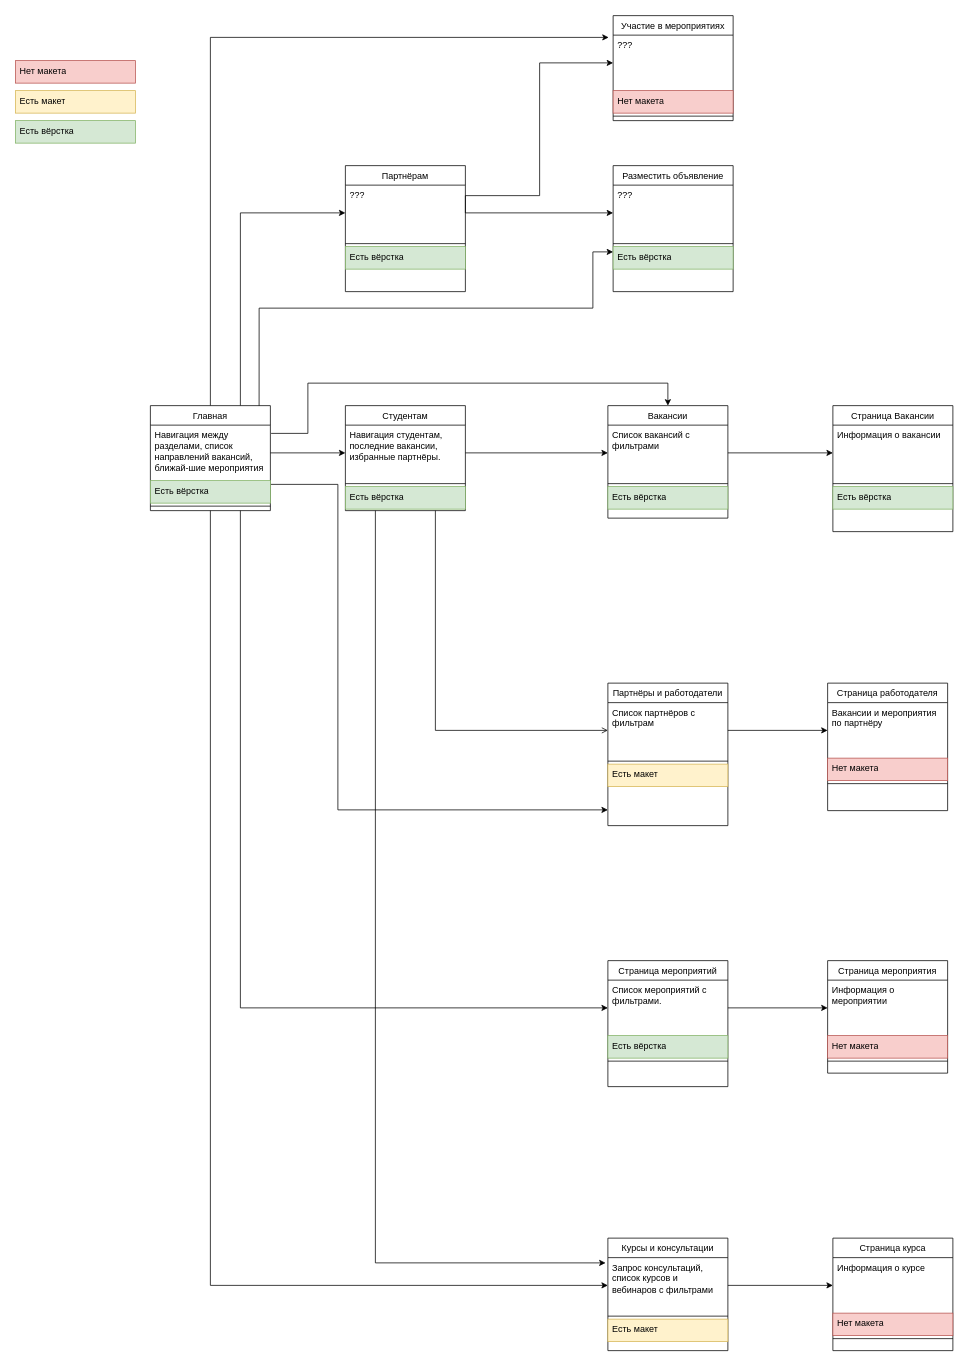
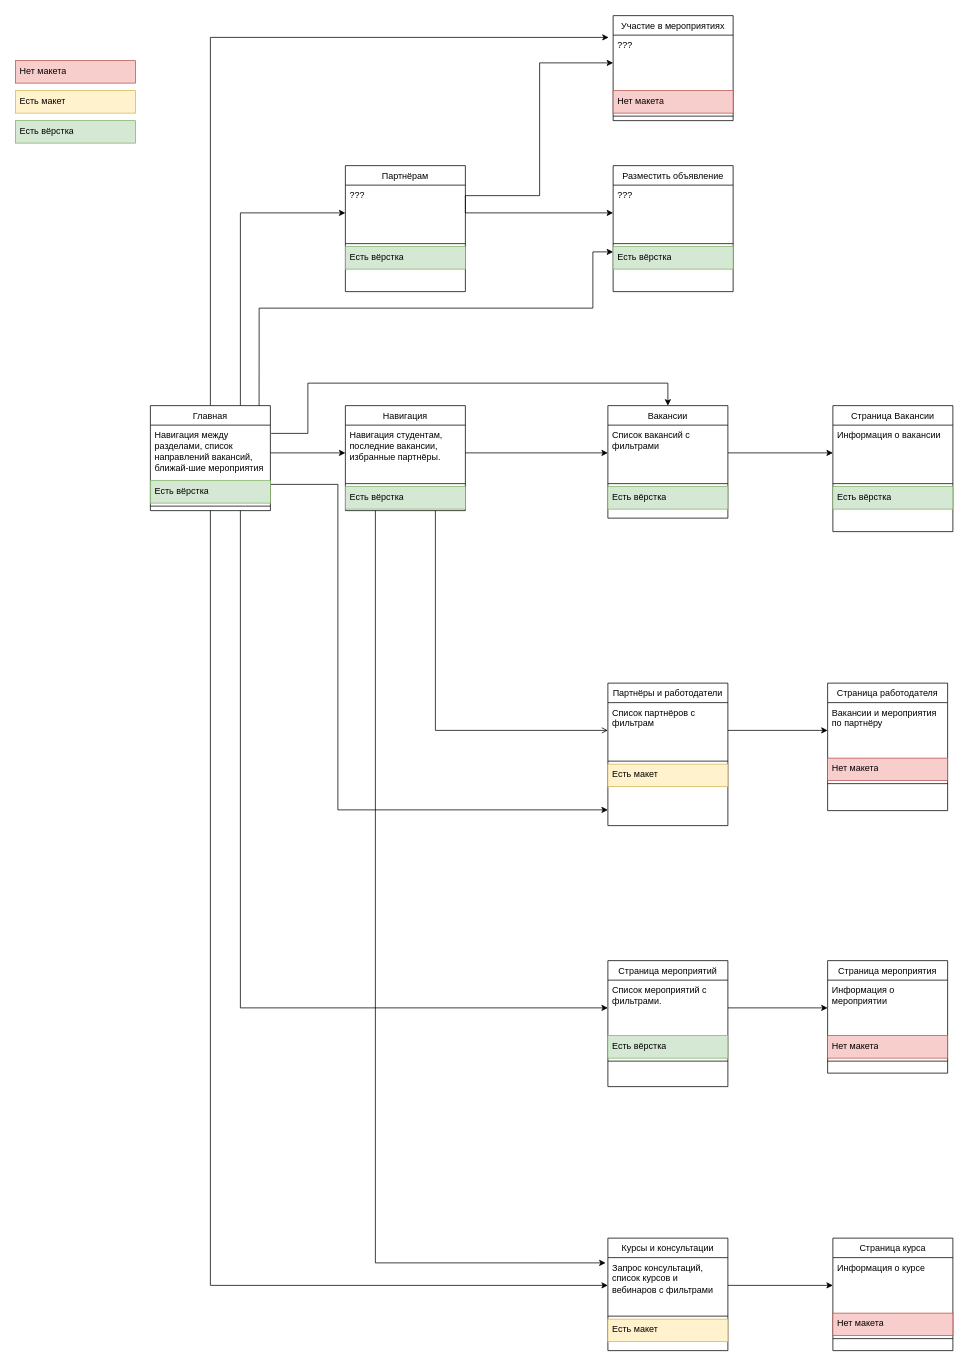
node "Студентам": label "Студентам" -> "Навигация"
